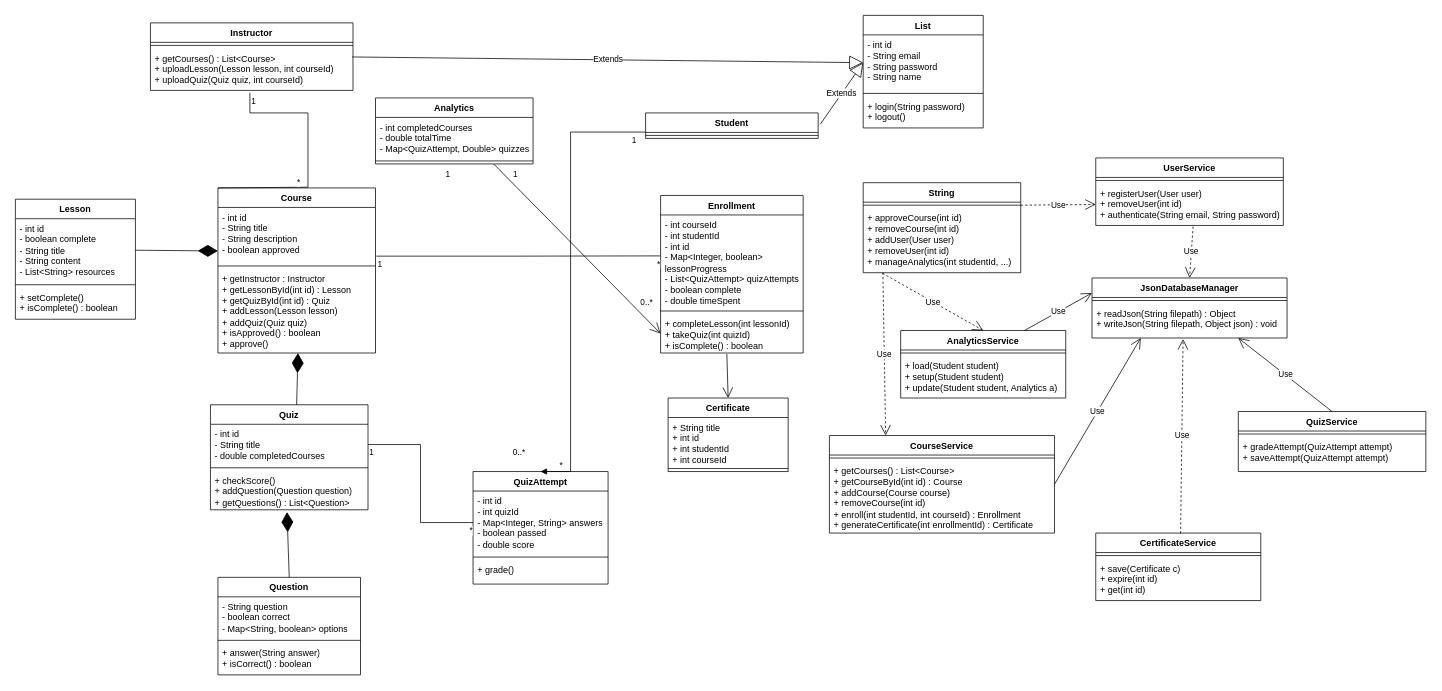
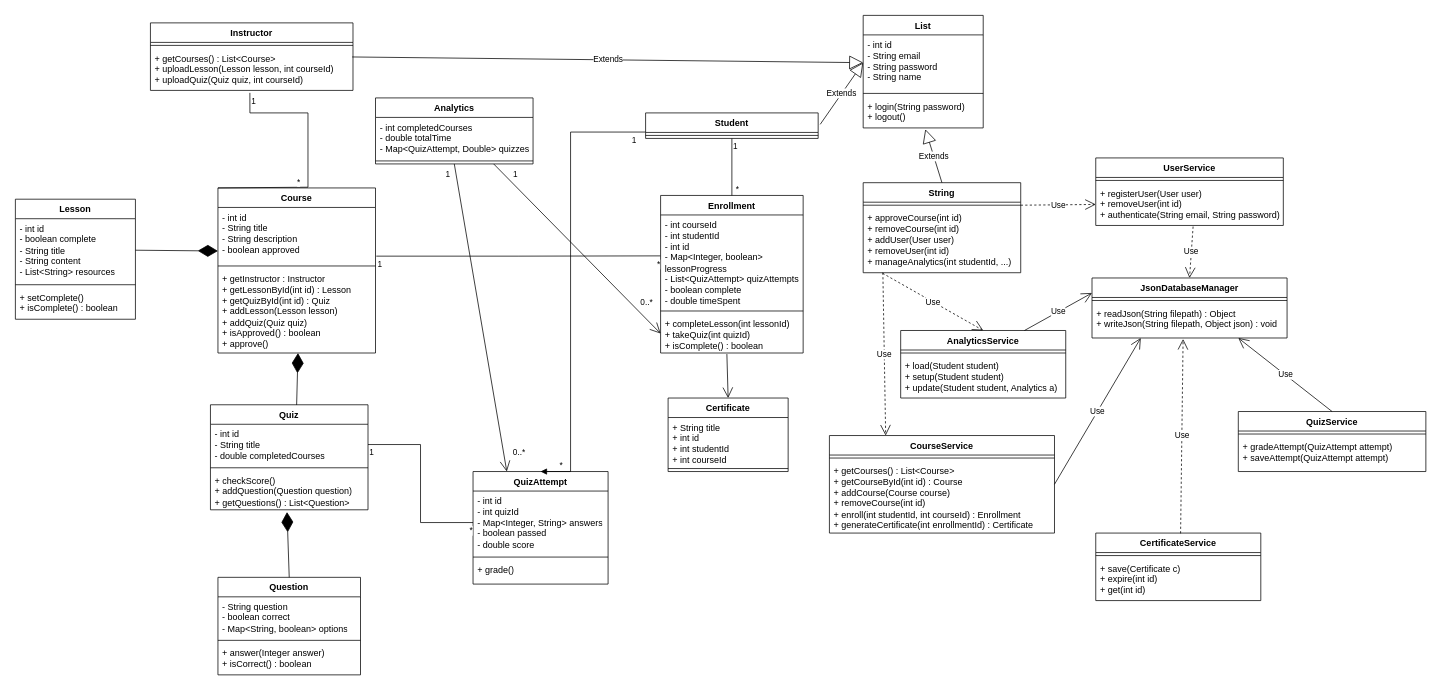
edge "String" -> "+ login(String password) + logout()": added, label "Extends"
edge "Student" -- "Enrollment": added, labels "1", "*"
edge "Analytics" -> "QuizAttempt": added
node "+ answer(String answer) + isCorrect() : boolean": label "+ answer(String answer) + isCorrect() : boolean" -> "+ answer(Integer answer) + isCorrect() : boolean"
